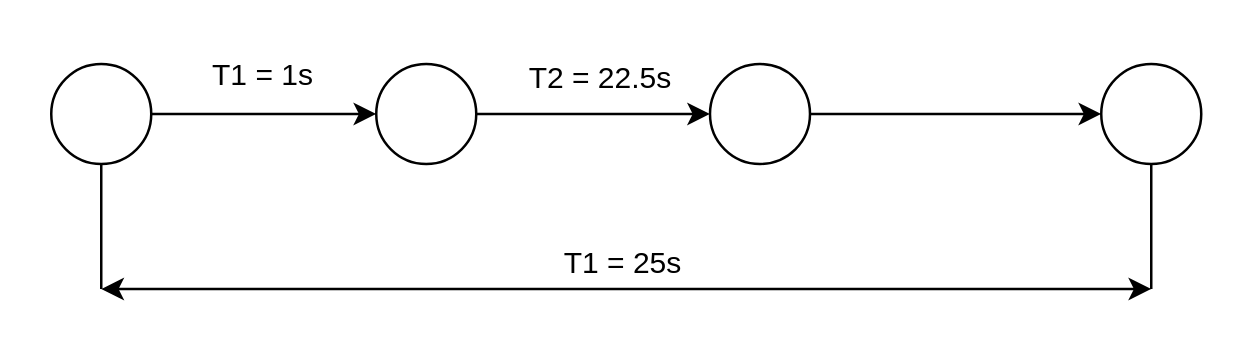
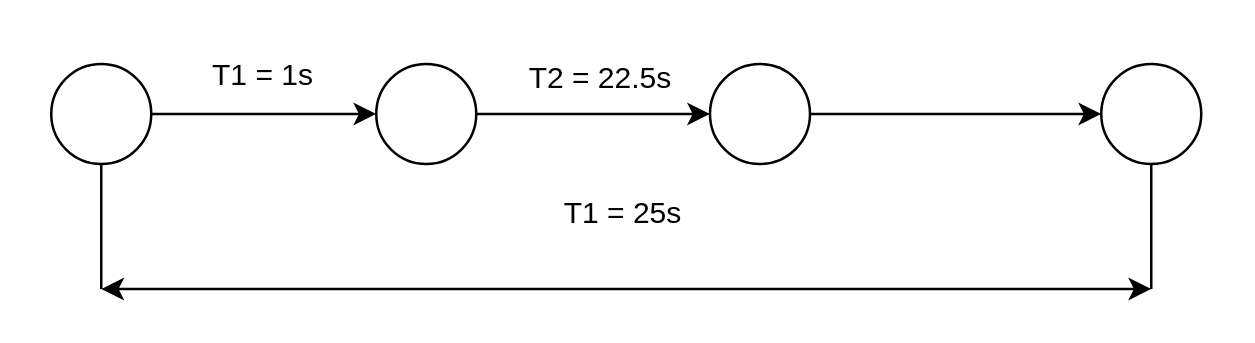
node "T1 = 25s": moved (623, 264) -> (623, 214)
